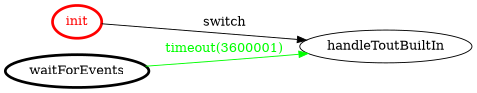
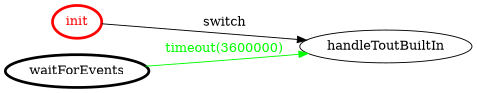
edge "waitForEvents" -> "handleToutBuiltIn": label "timeout(3600001)" -> "timeout(3600000)"
